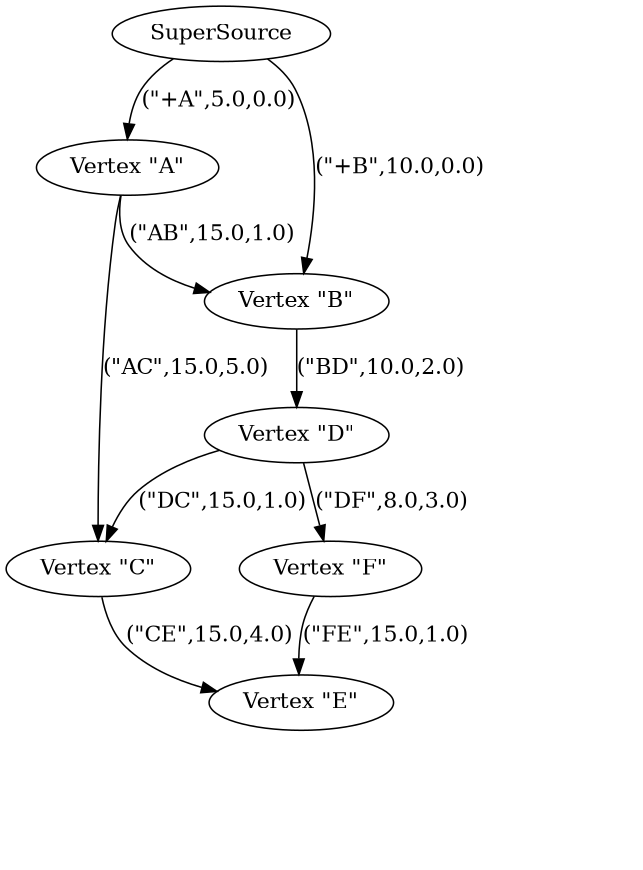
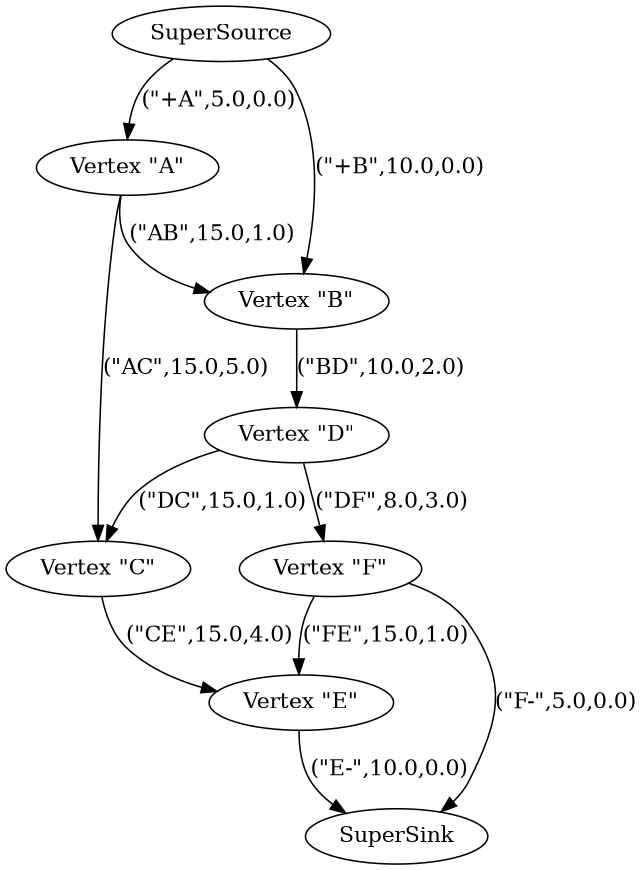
node "SuperSink": added
